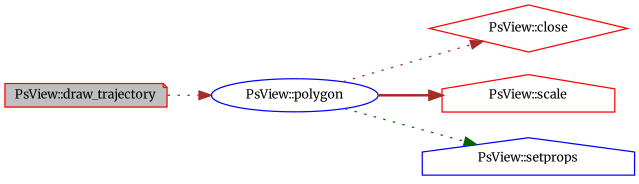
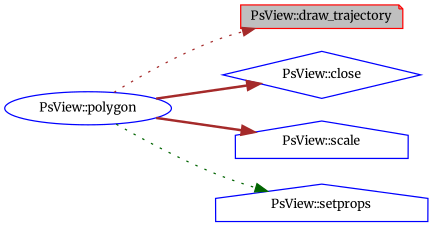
node "PsView::close": color red -> blue
edge "PsView::polygon" -> "PsView::close": style dotted -> bold
edge "PsView::draw_trajectory" -> "PsView::polygon": reversed
node "PsView::scale": color red -> blue
